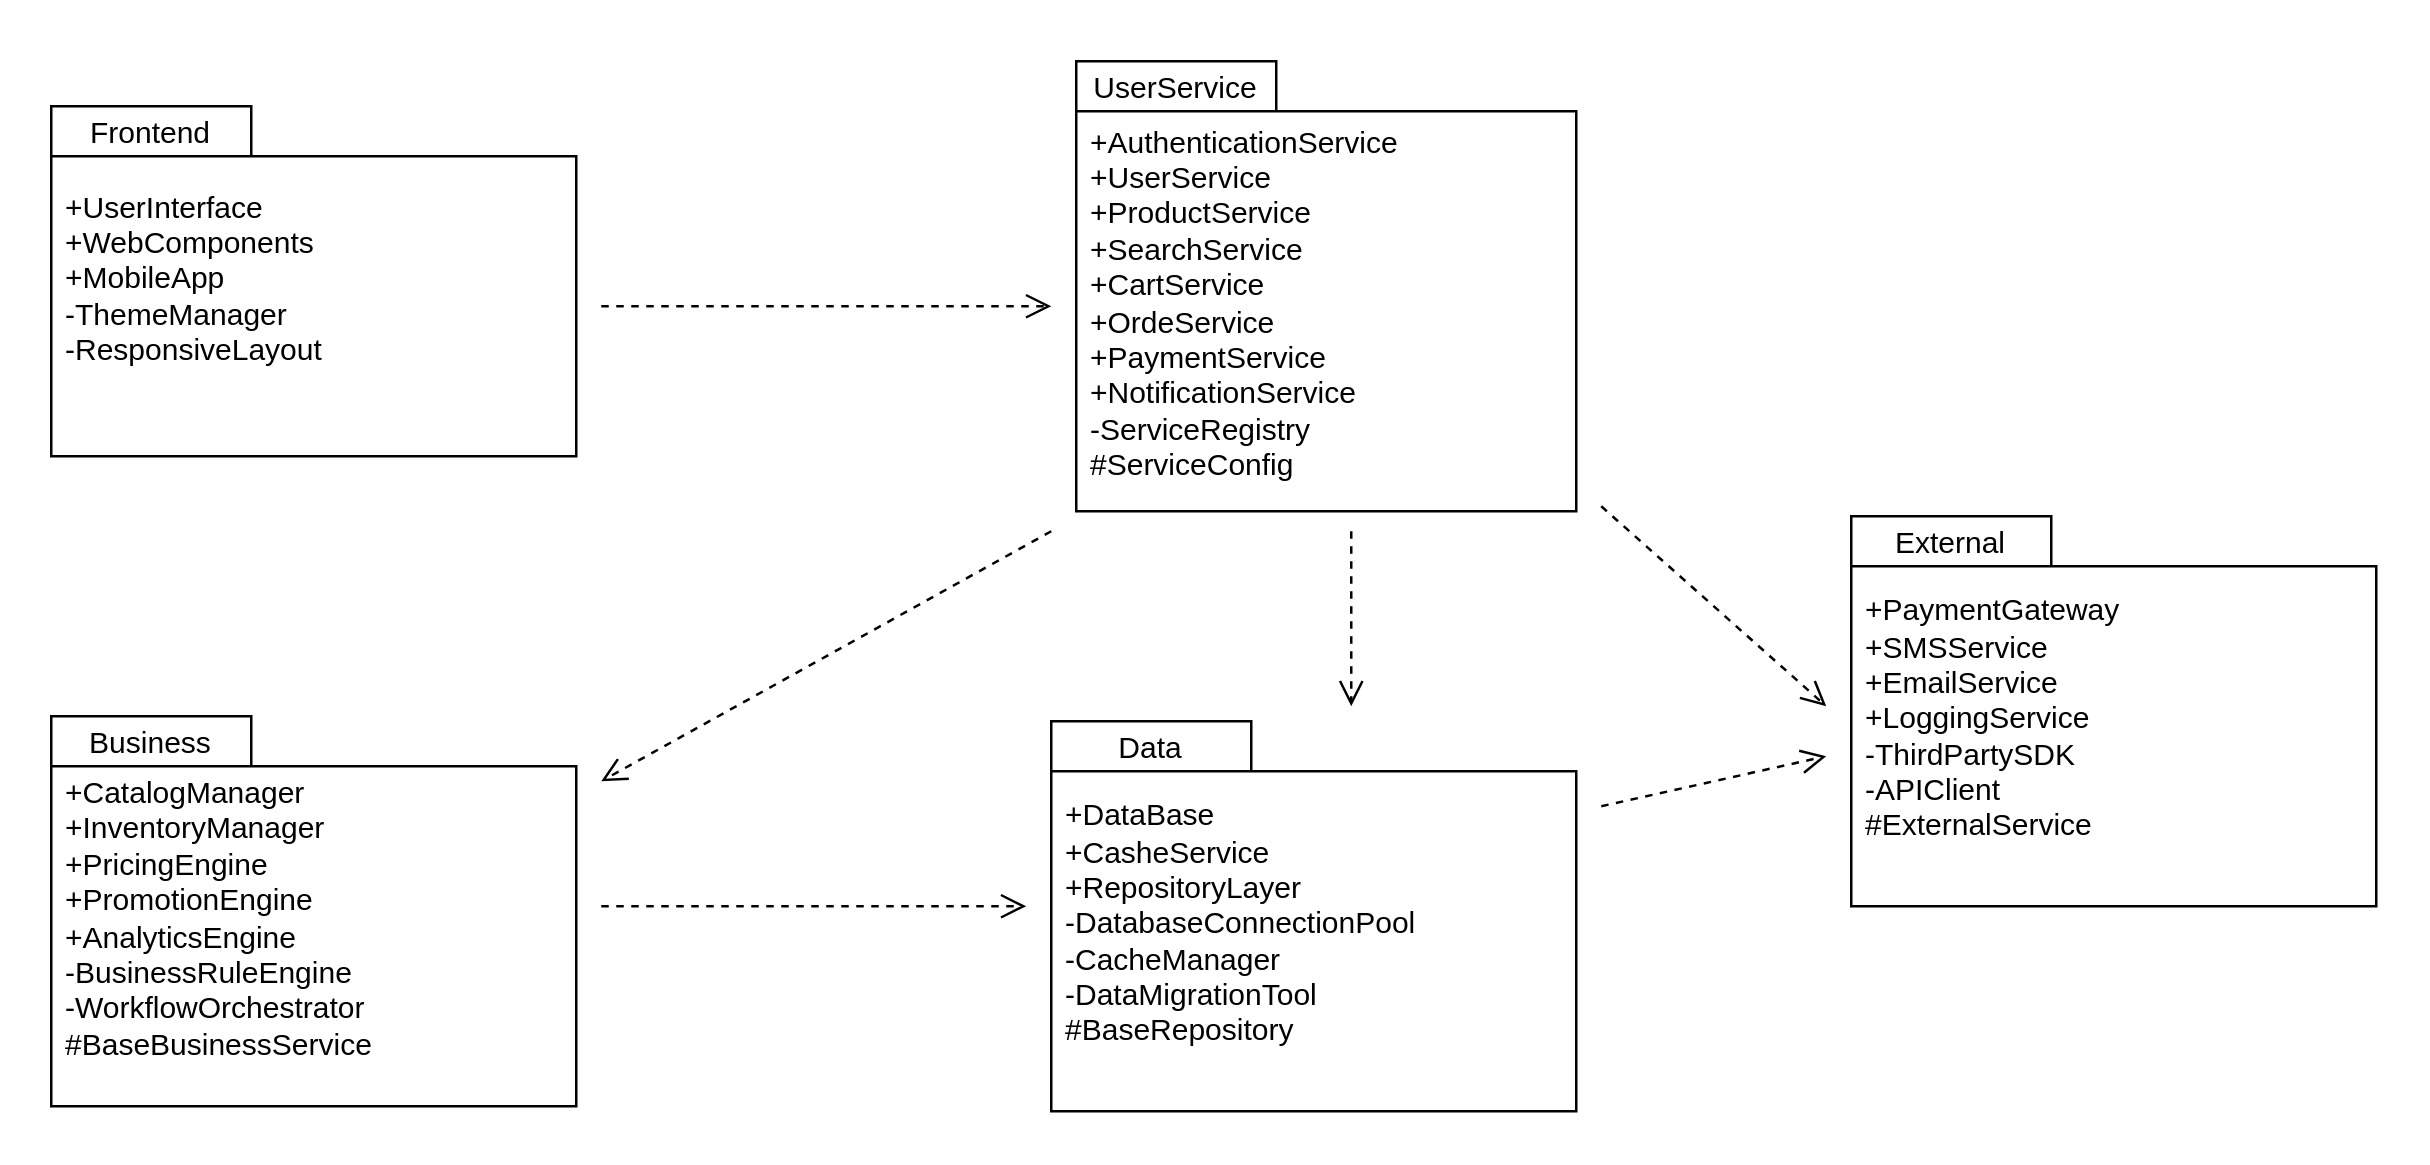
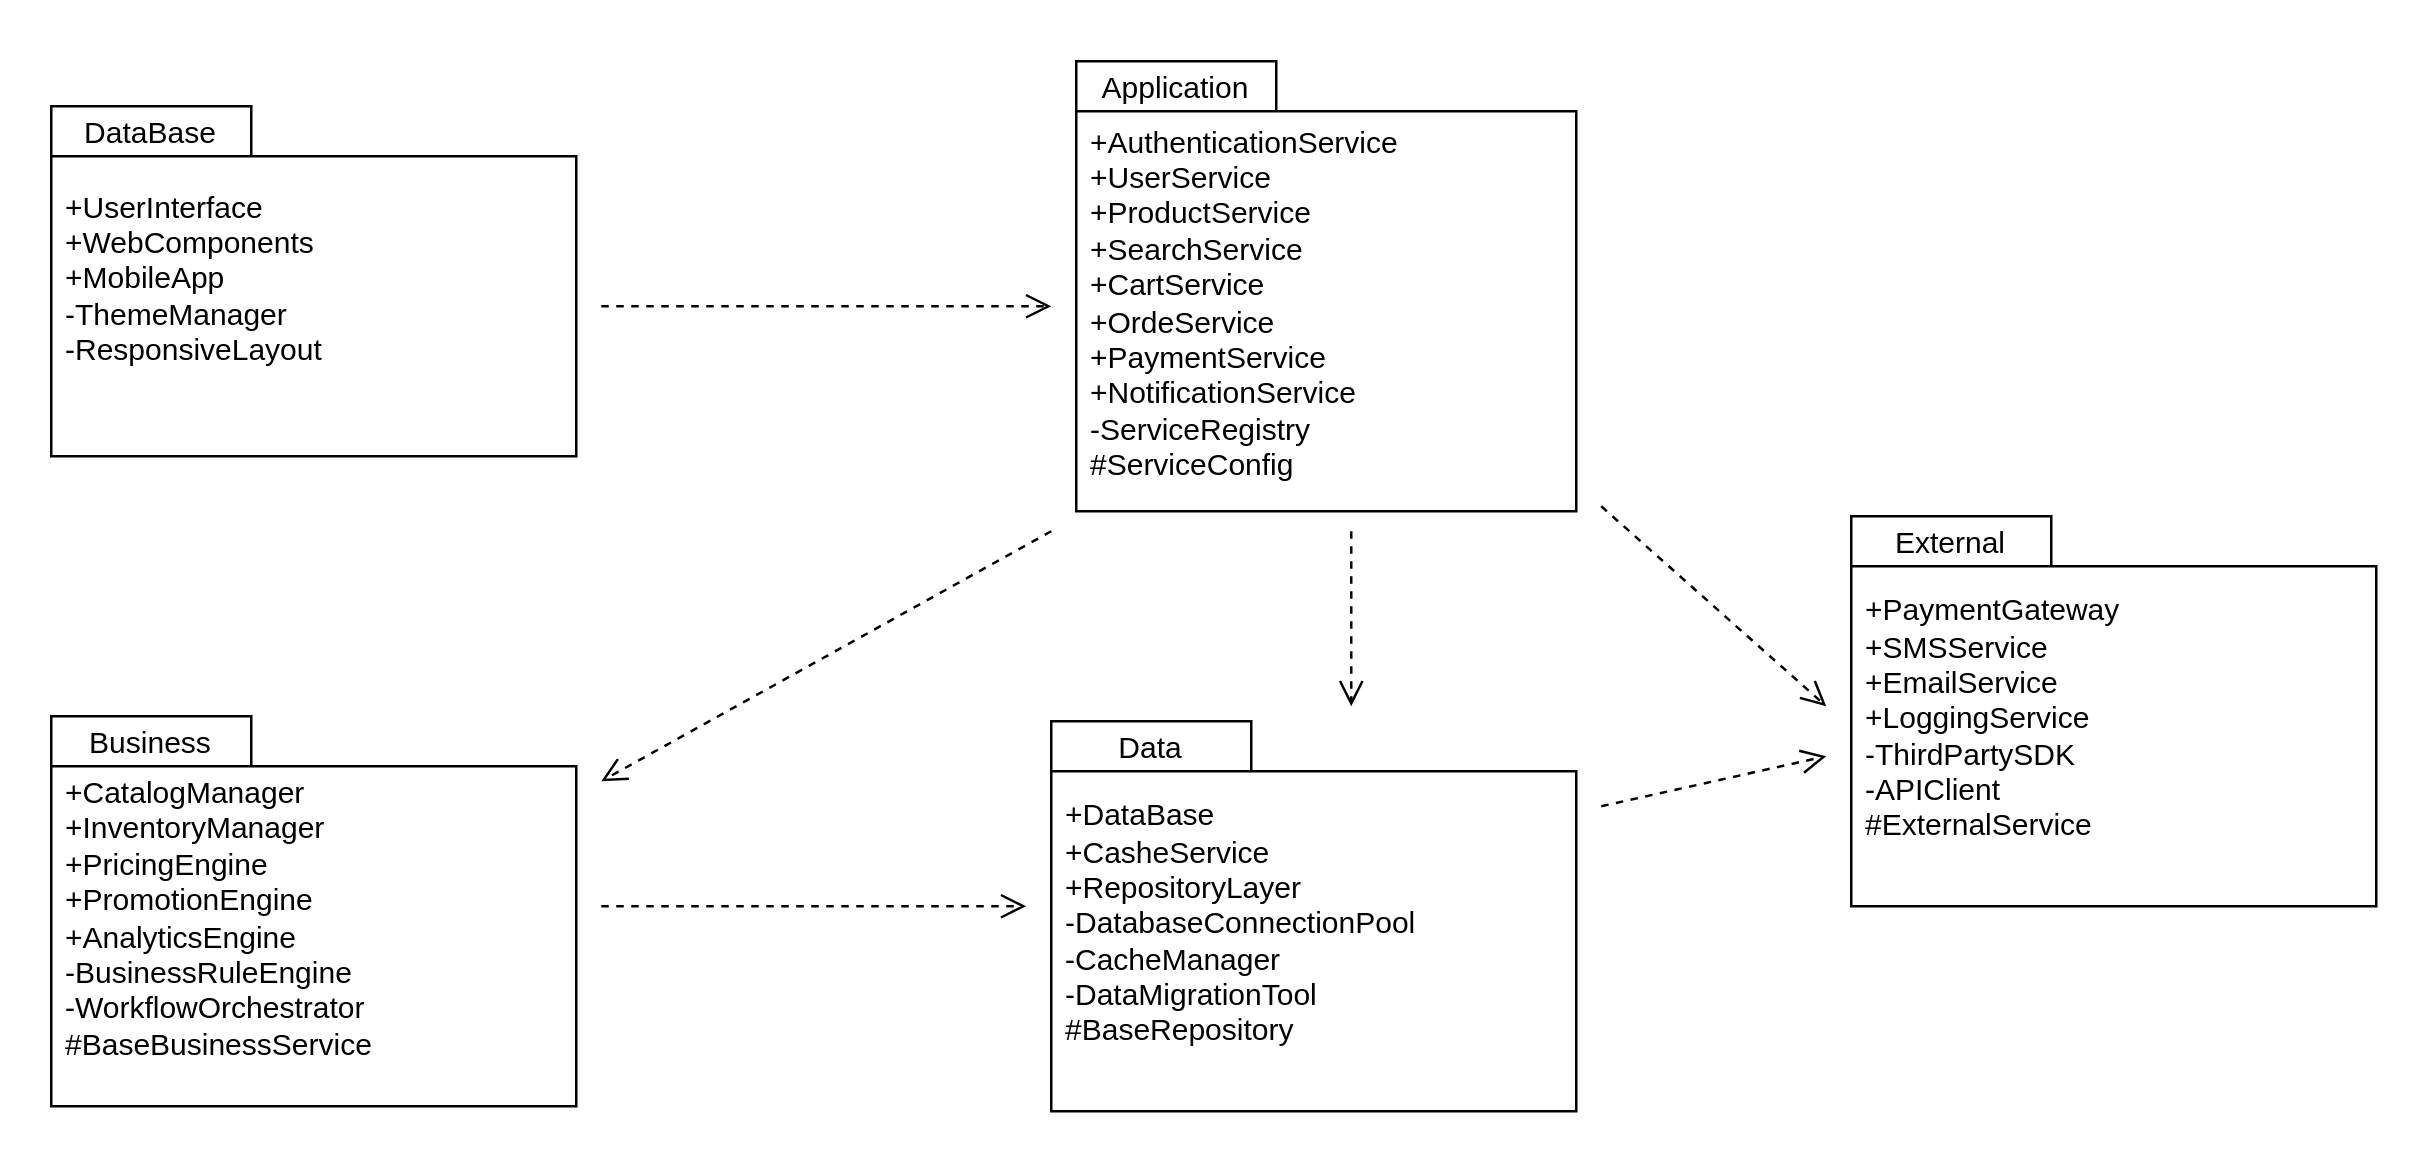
node "UserService": label "UserService" -> "Application"
node "Frontend": label "Frontend" -> "DataBase"
